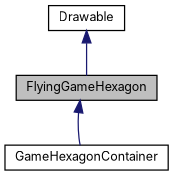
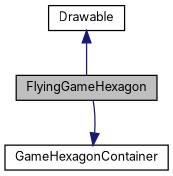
edge "GameHexagonContainer" -> "FlyingGameHexagon": reversed
